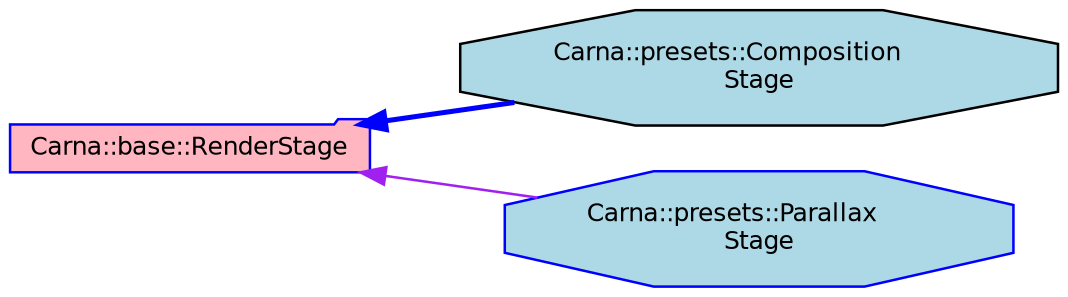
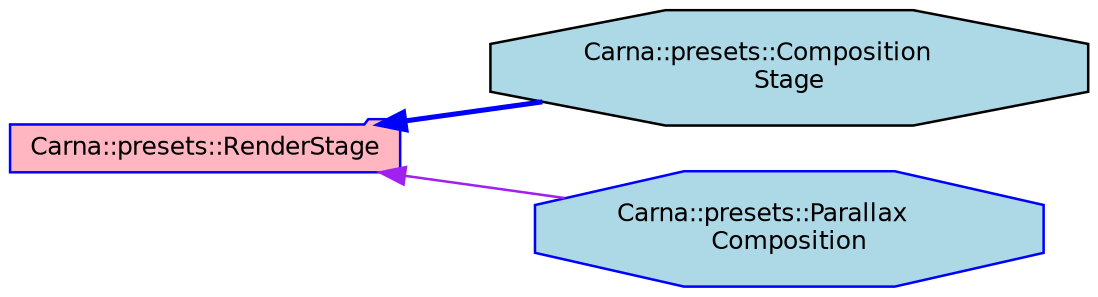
node "Carna::base::RenderStage": label "Carna::base::RenderStage" -> "Carna::presets::RenderStage"
node "Carna::presets::Parallax Stage": label "Carna::presets::Parallax Stage" -> "Carna::presets::Parallax Composition"
